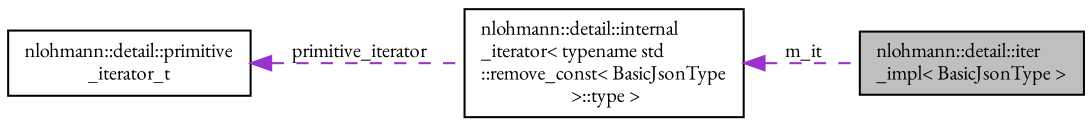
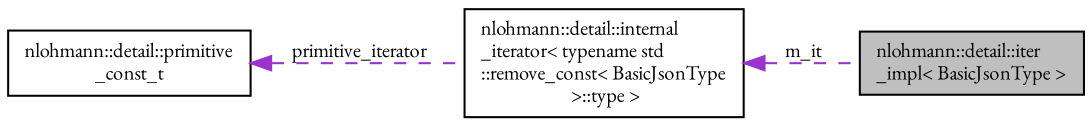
node "nlohmann::detail::primitive _iterator_t": label "nlohmann::detail::primitive _iterator_t" -> "nlohmann::detail::primitive _const_t"
